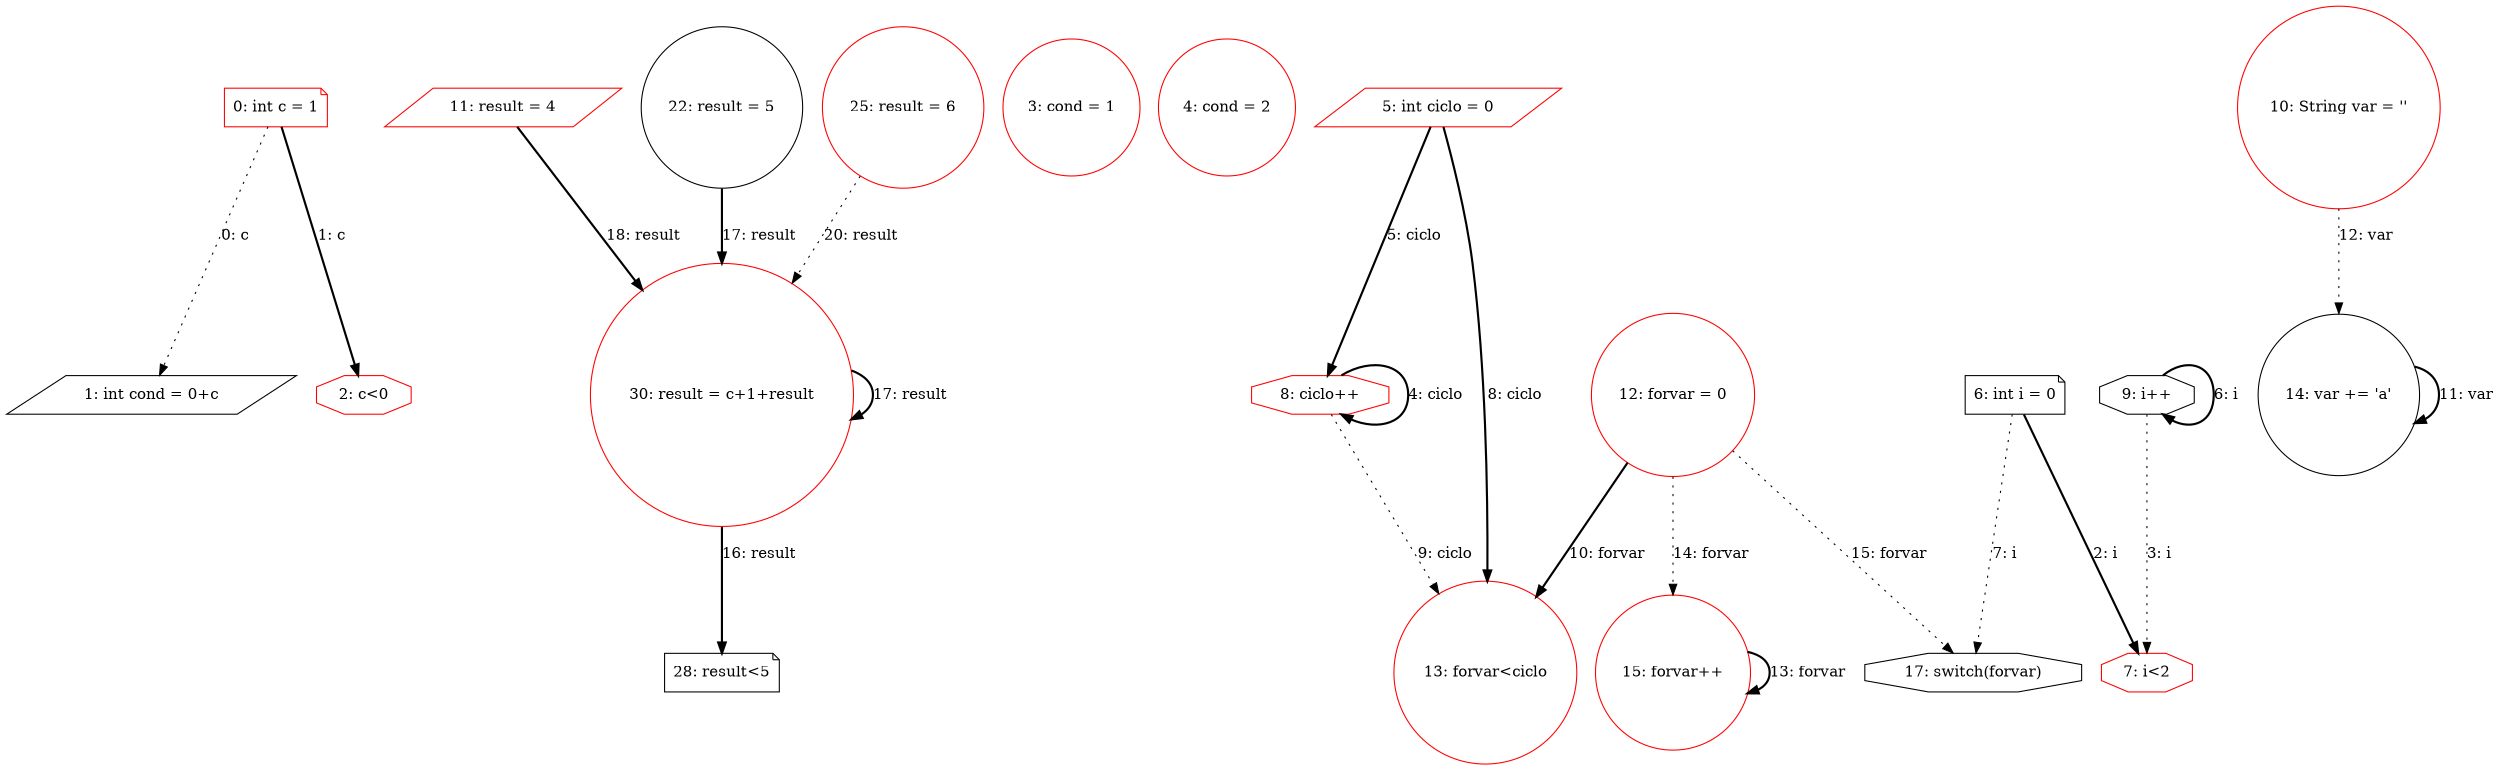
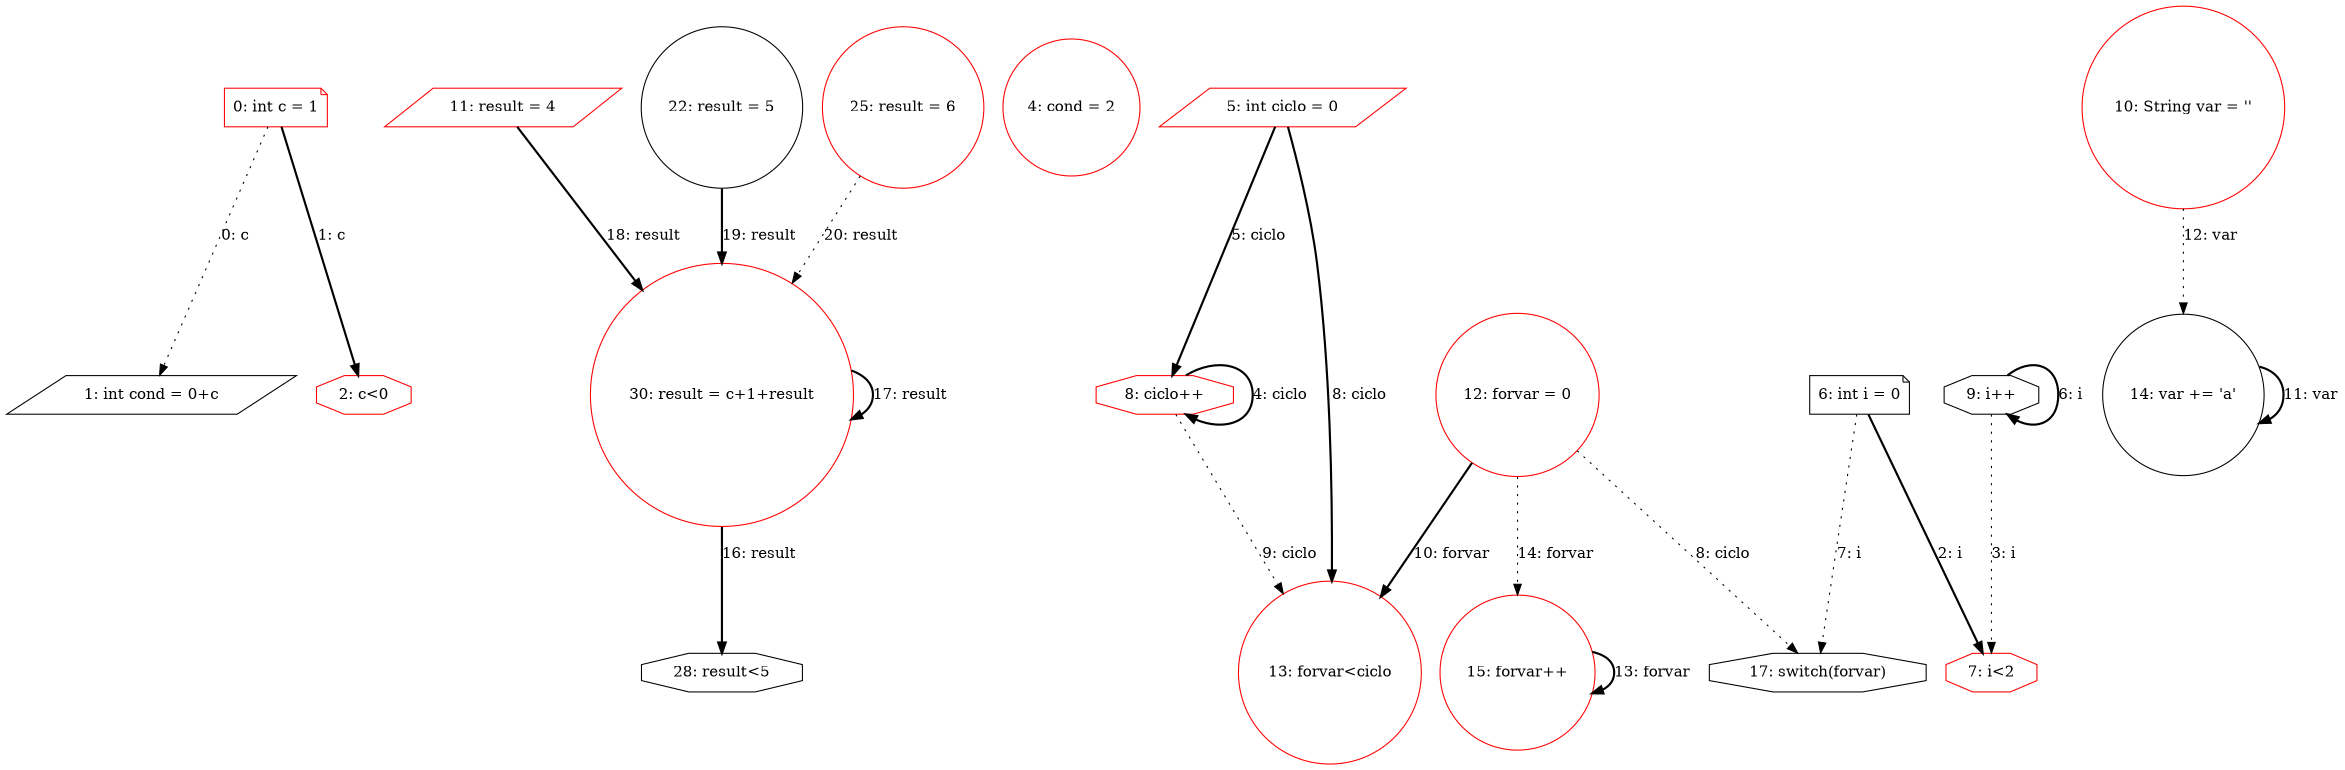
node "3: cond = 1": removed
edge "22: result = 5" -> "30: result = c+1+result": label "17: result" -> "19: result"
edge "12: forvar = 0" -> "17: switch(forvar)": label "15: forvar" -> "8: ciclo"
node "28: result<5": shape note -> octagon
